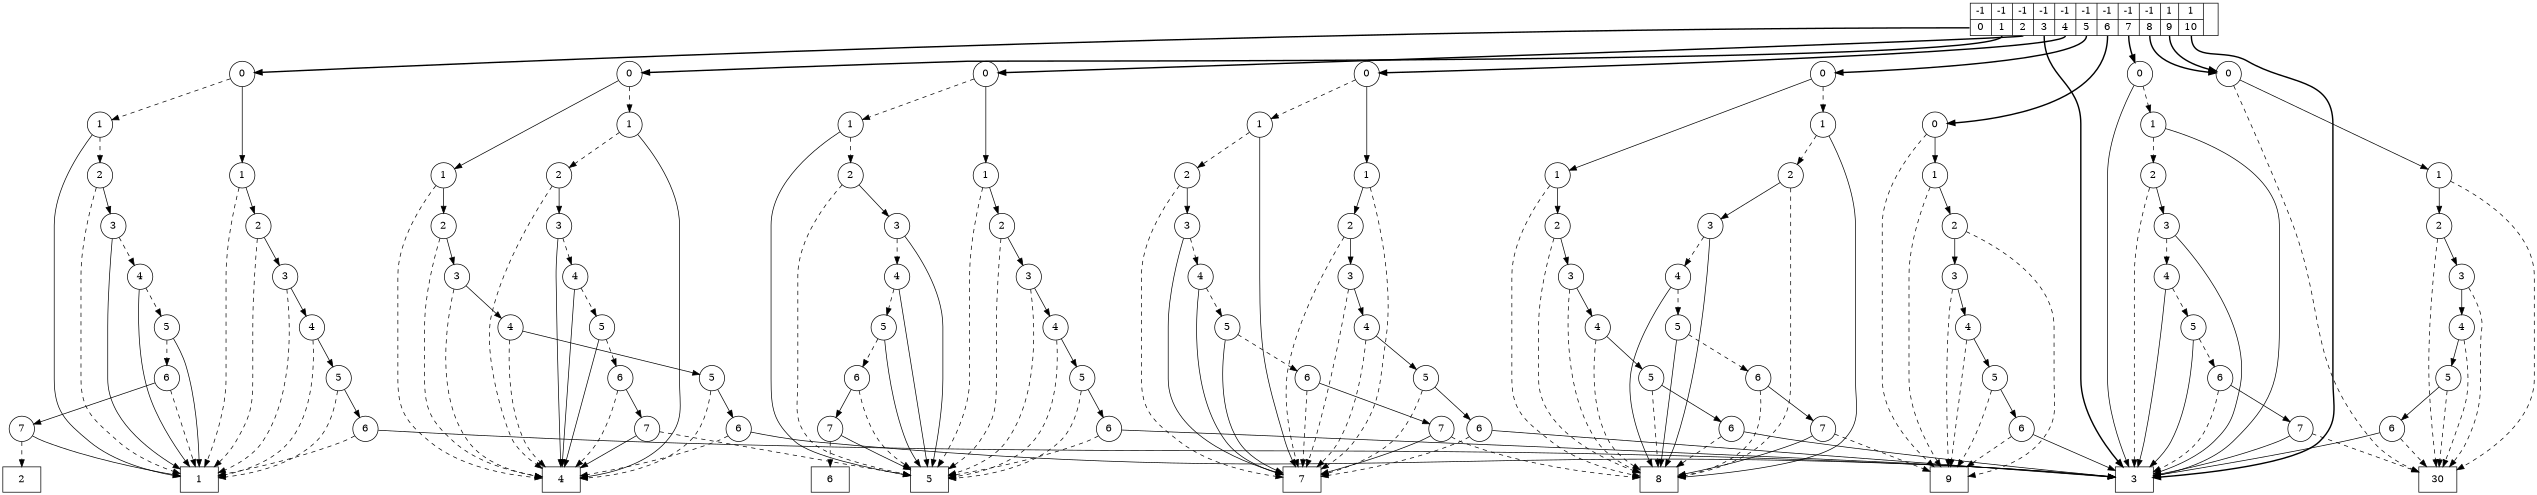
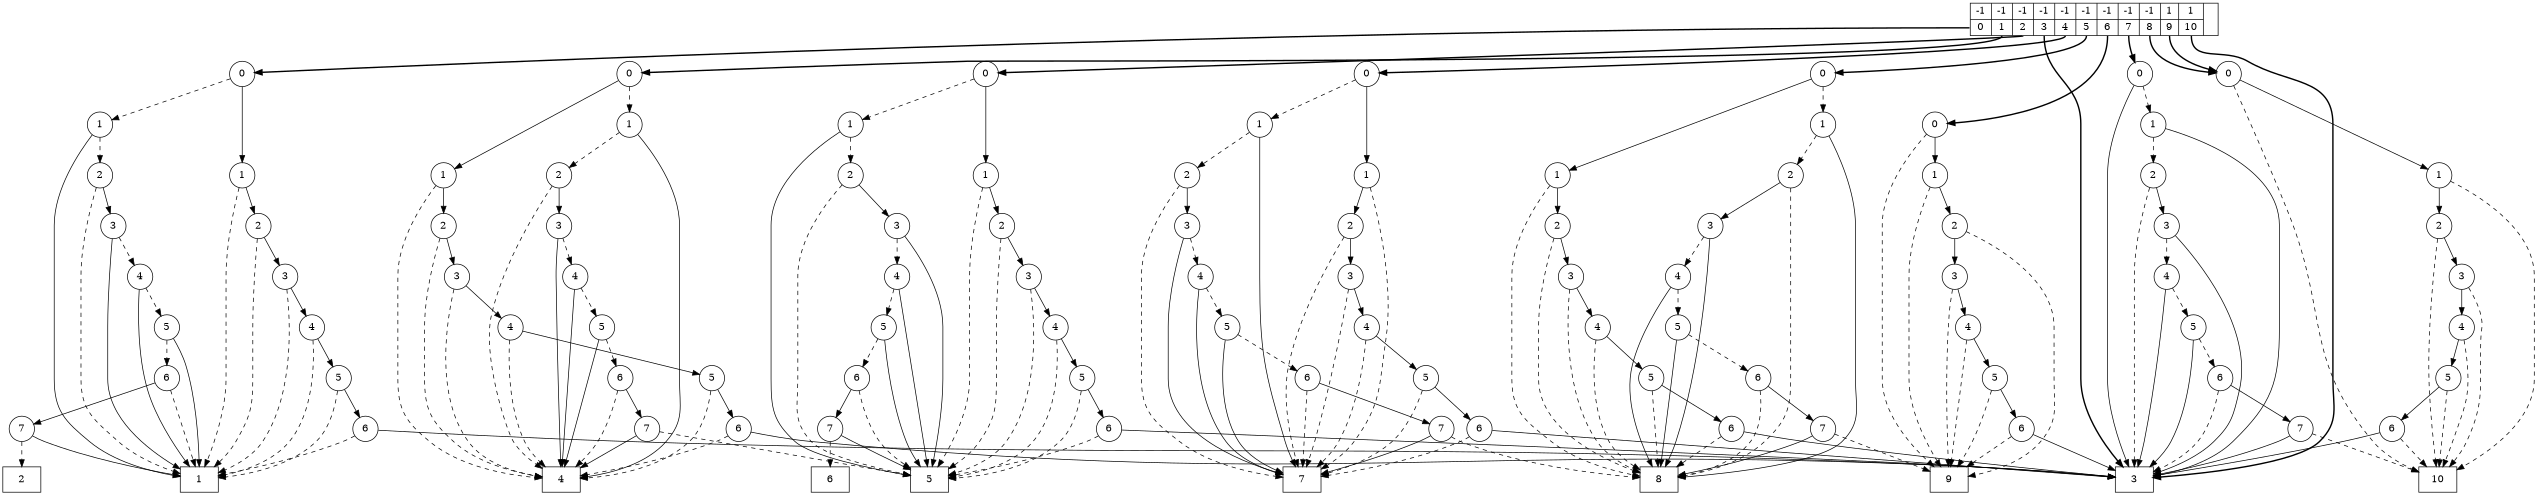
node "30": label "30" -> "10"
